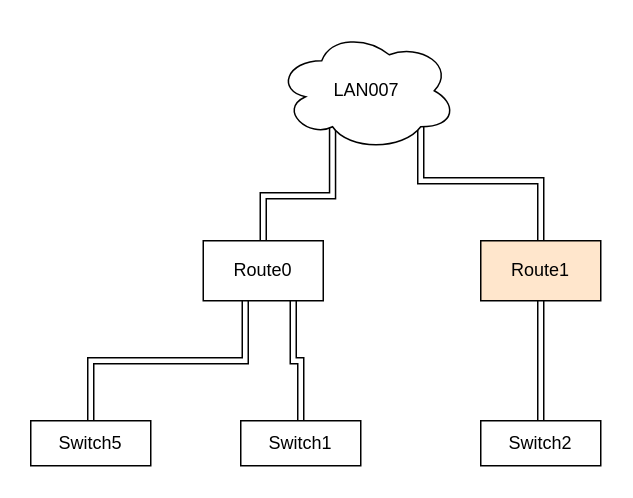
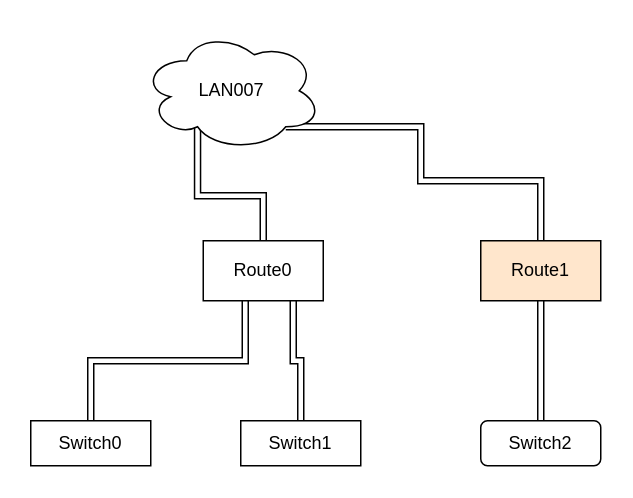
node "LAN007": moved (367, 91) -> (232, 91)
node "Switch5": label "Switch5" -> "Switch0"
node "Switch2": shape rectangle -> rounded rectangle
